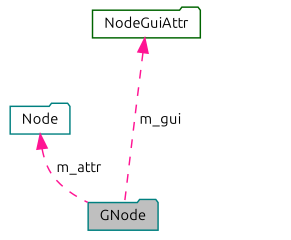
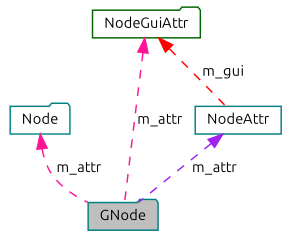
edge "GNode" -> "NodeGuiAttr": label " m_gui" -> " m_attr"
node "NodeAttr": added
